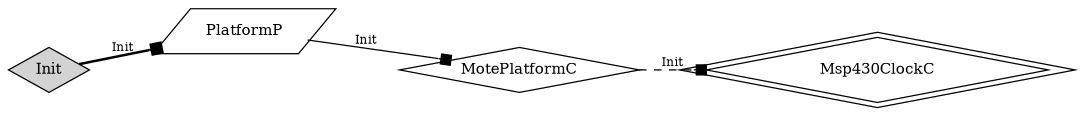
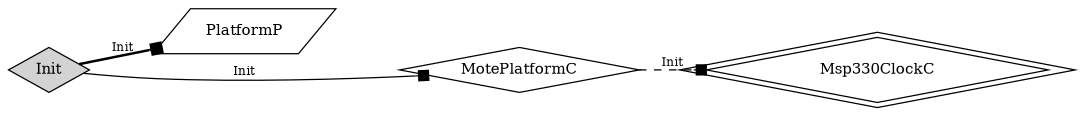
edge "PlatformP" -> "MotePlatformC": now "Init" -> "MotePlatformC"
node "Msp430ClockC": label "Msp430ClockC" -> "Msp330ClockC"
